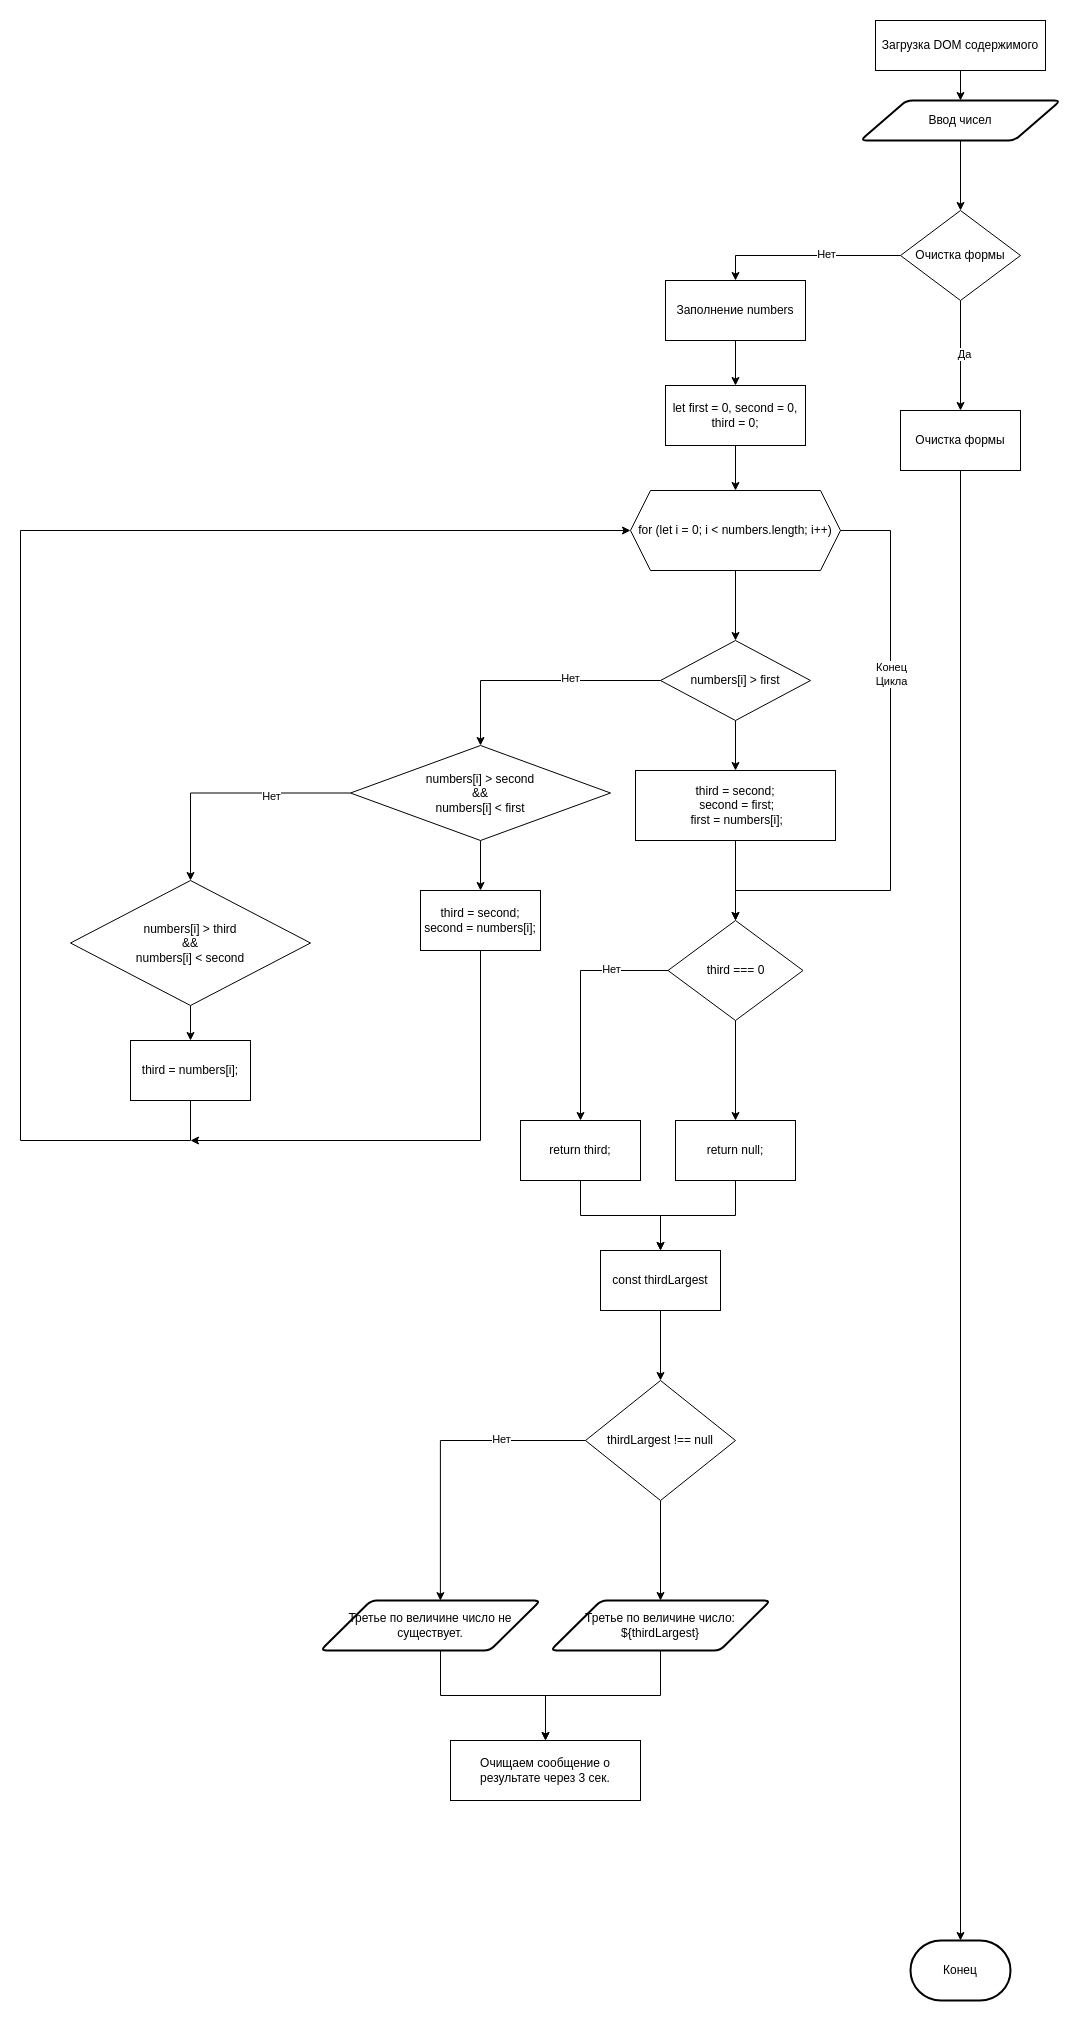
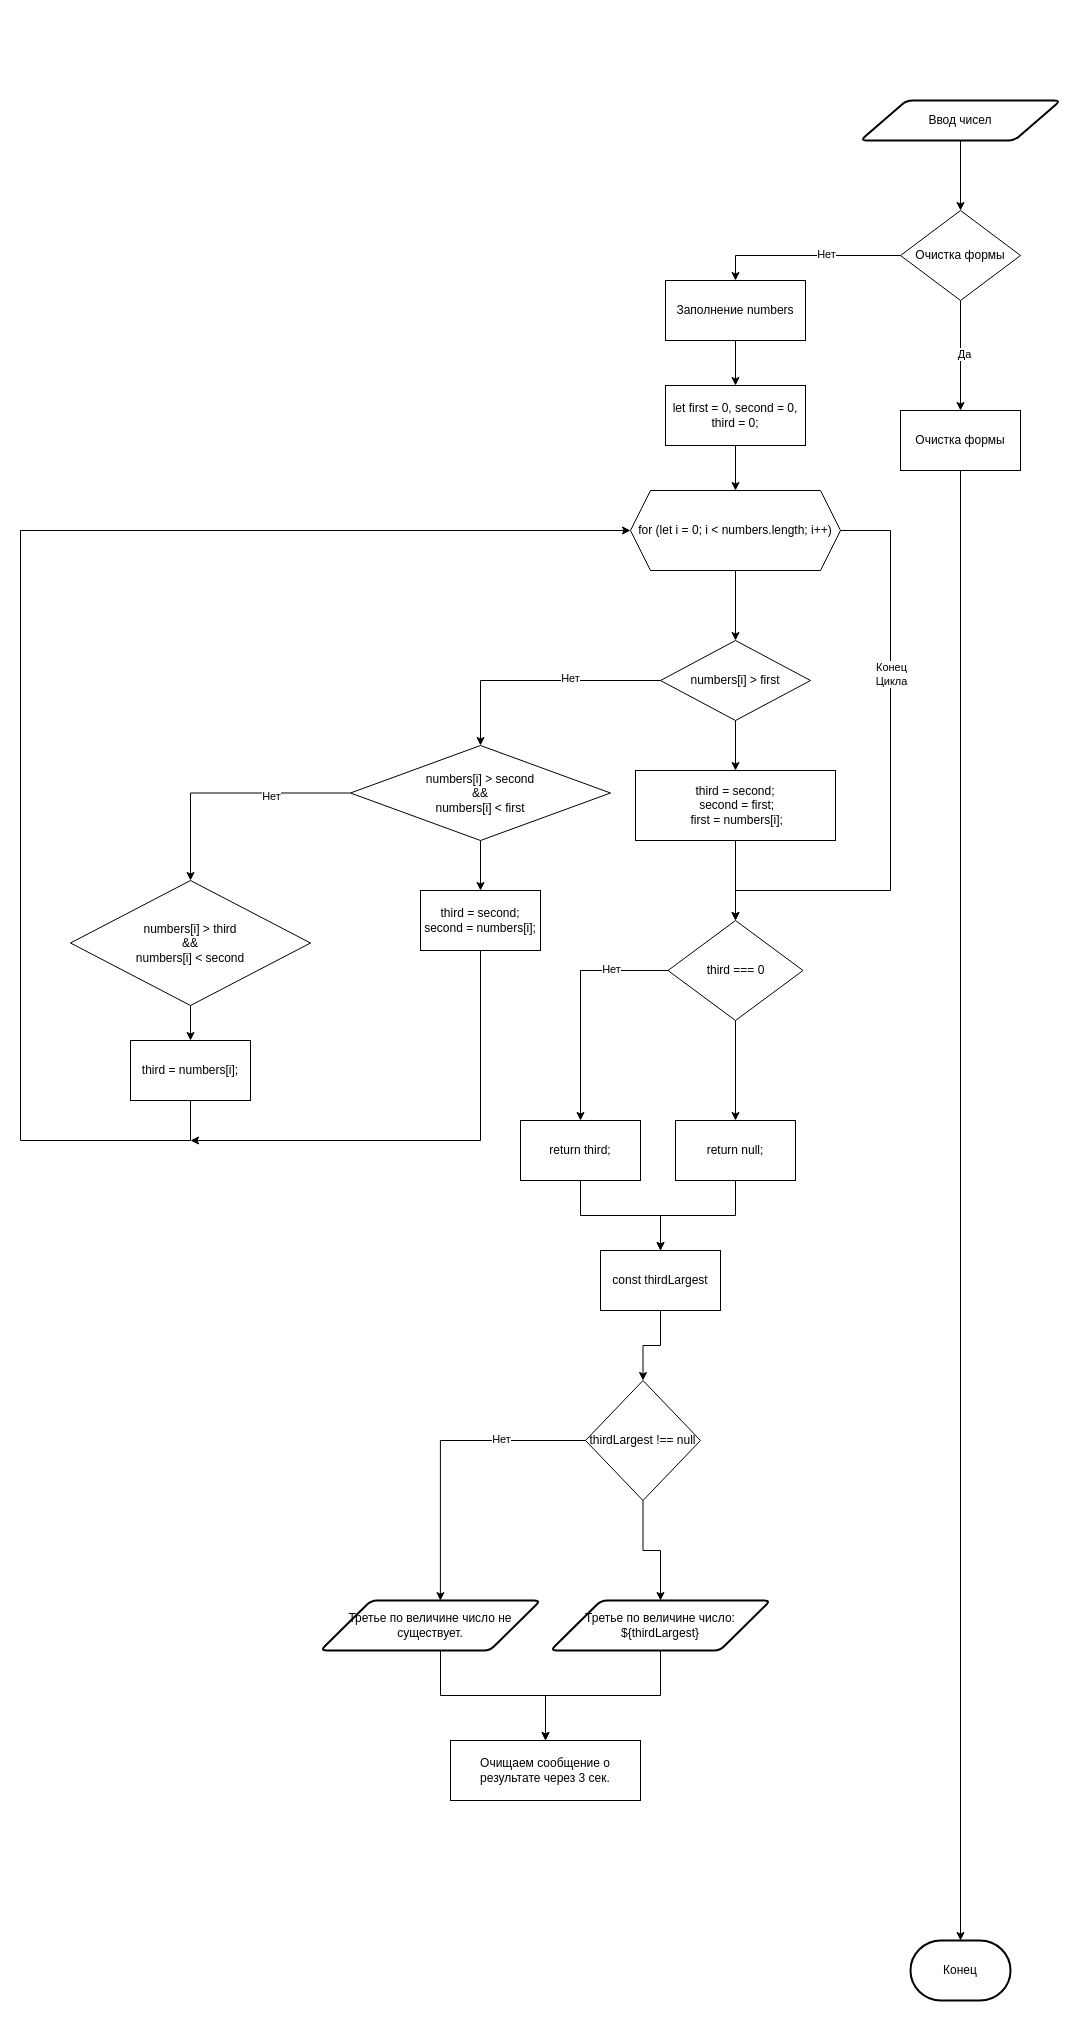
node "Загрузка DOM содержимого": removed
edge "Загрузка DOM содержимого" -> "Ввод чисел": removed
node "thirdLargest !== null": size 150x120 -> 115x120
